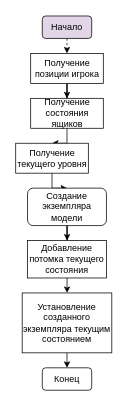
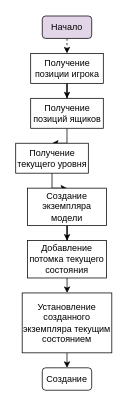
node "Получение состояния ящиков": label "Получение состояния ящиков" -> "Получение позиций ящиков"
node "Создание экземпляра модели": shape rounded rectangle -> rectangle
node "Конец": label "Конец" -> "Создание"
